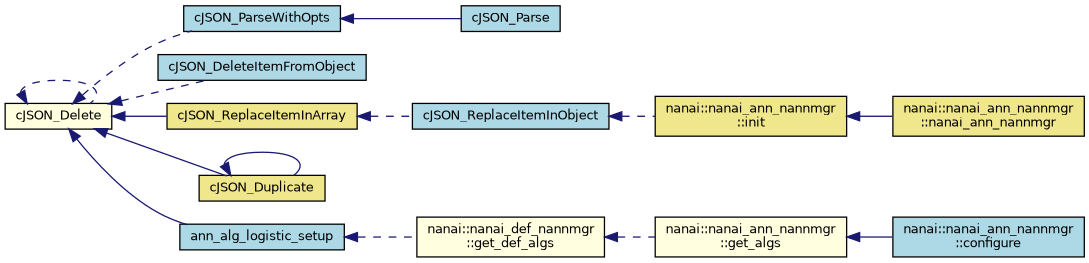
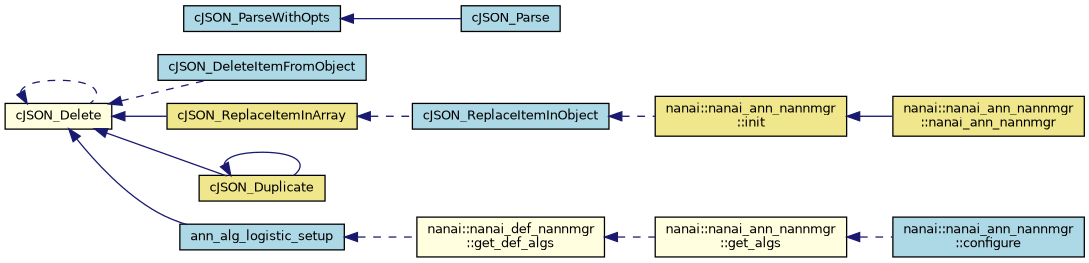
edge "cJSON_ParseWithOpts" -> "cJSON_Delete": removed
edge "nanai::nanai_ann_nannmgr ::configure" -> "nanai::nanai_ann_nannmgr ::get_algs": style solid -> dashed
